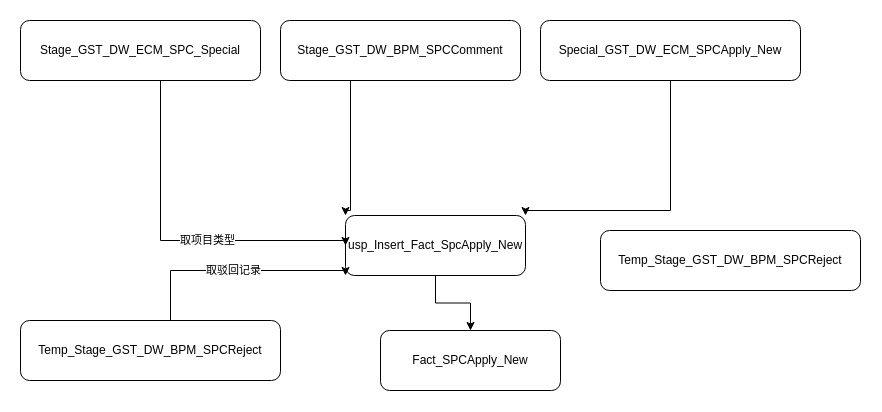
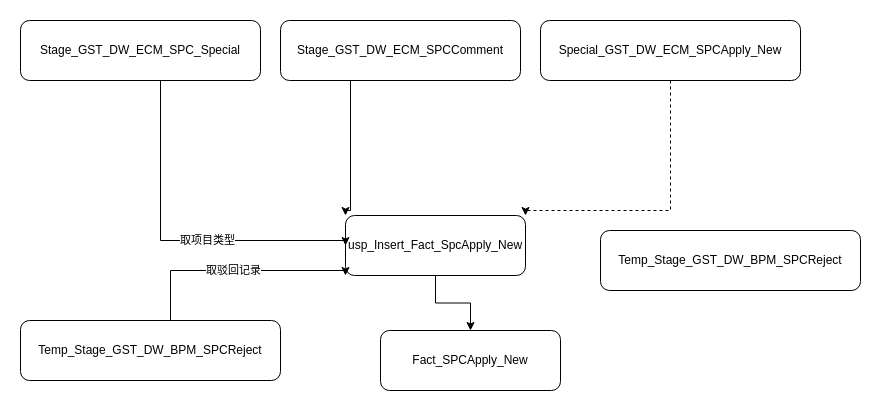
node "Stage_GST_DW_BPM_SPCComment": label "Stage_GST_DW_BPM_SPCComment" -> "Stage_GST_DW_ECM_SPCComment"
edge "Special_GST_DW_ECM_SPCApply_New" -> "usp_Insert_Fact_SpcApply_New": style solid -> dashed
